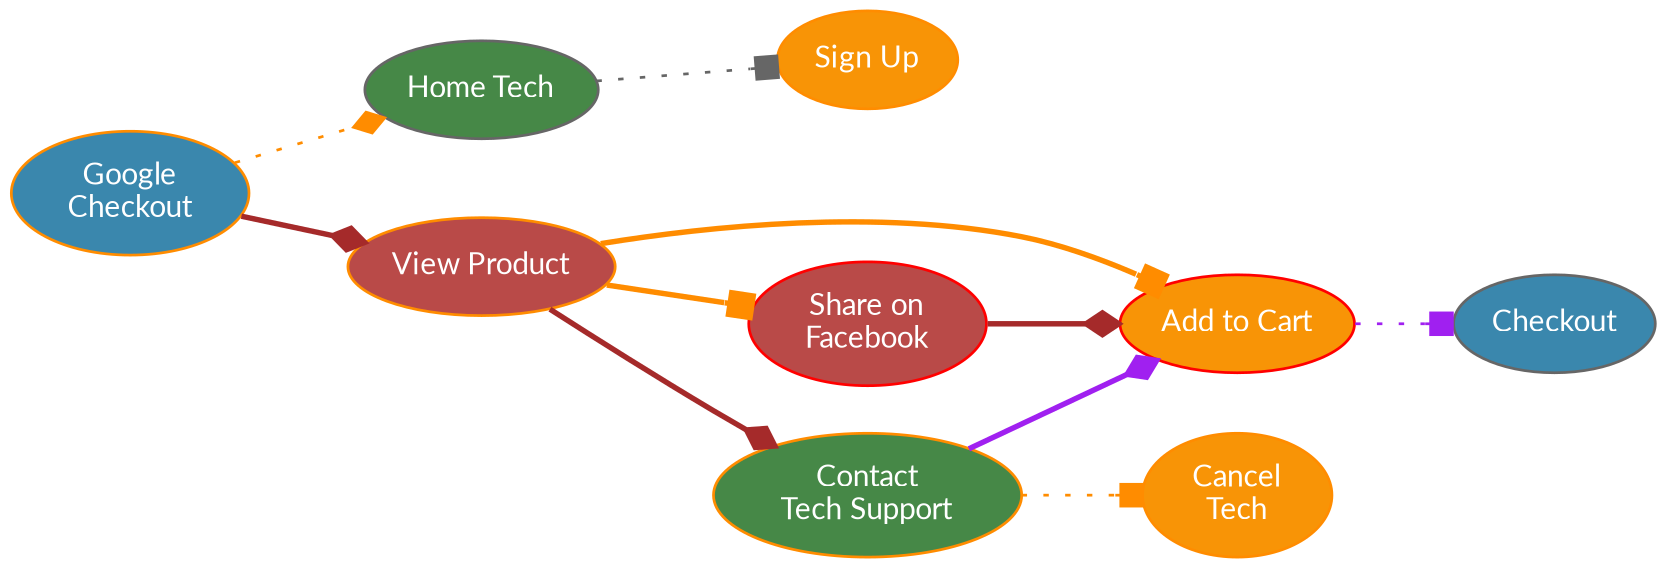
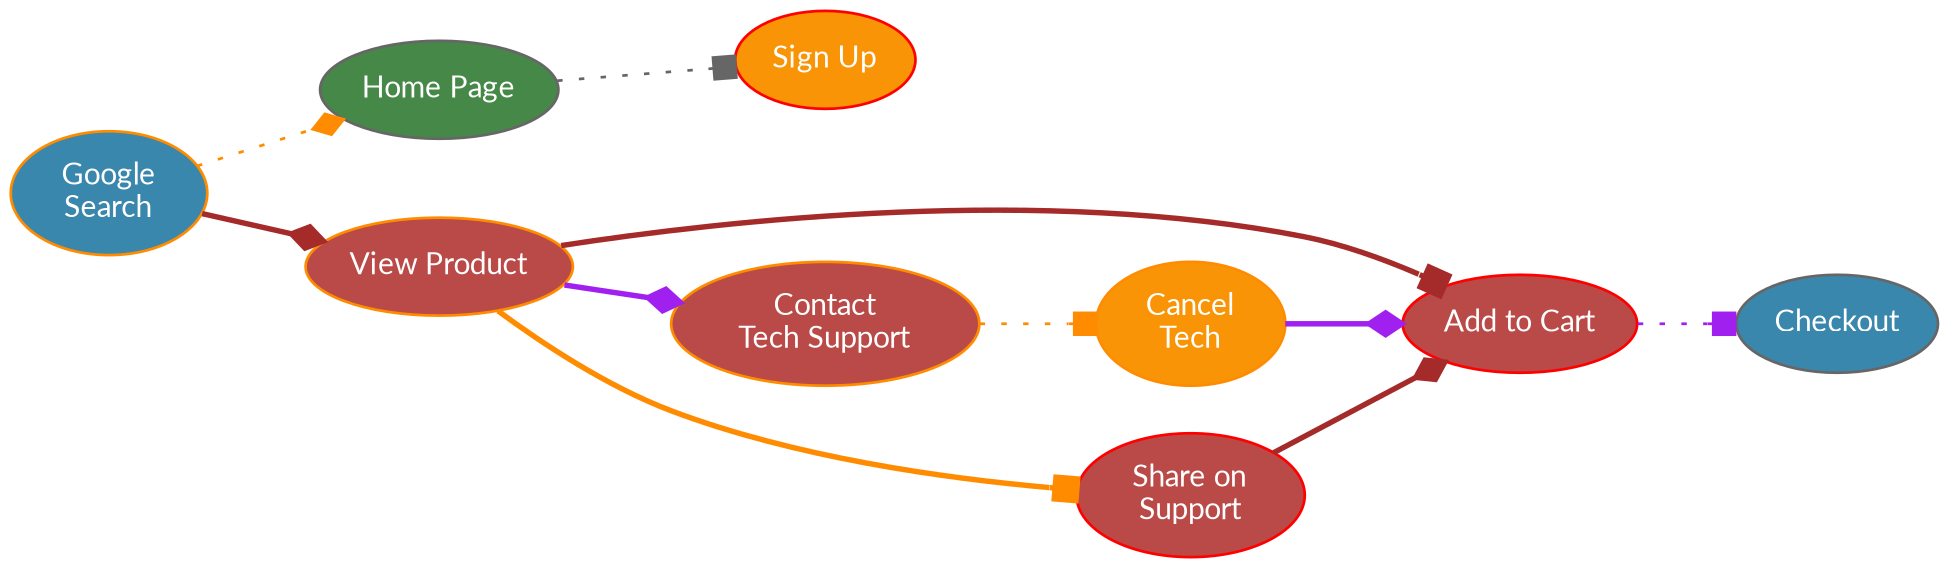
node "Sign Up": color darkorange -> red
node "Home Tech": label "Home Tech" -> "Home Page"
node "Google Checkout": label "Google Checkout" -> "Google Search"
edge "View Product" -> "Add to Cart": color darkorange -> brown
node "Share on Facebook": label "Share on Facebook" -> "Share on Support"
node "Add to Cart": fillcolor #f89406 -> #b94a48
edge "View Product" -> "Contact Tech Support": color brown -> purple
edge "Contact Tech Support" -> "Add to Cart": now "Cancel Tech" -> "Add to Cart"
node "Contact Tech Support": fillcolor #468847 -> #b94a48
